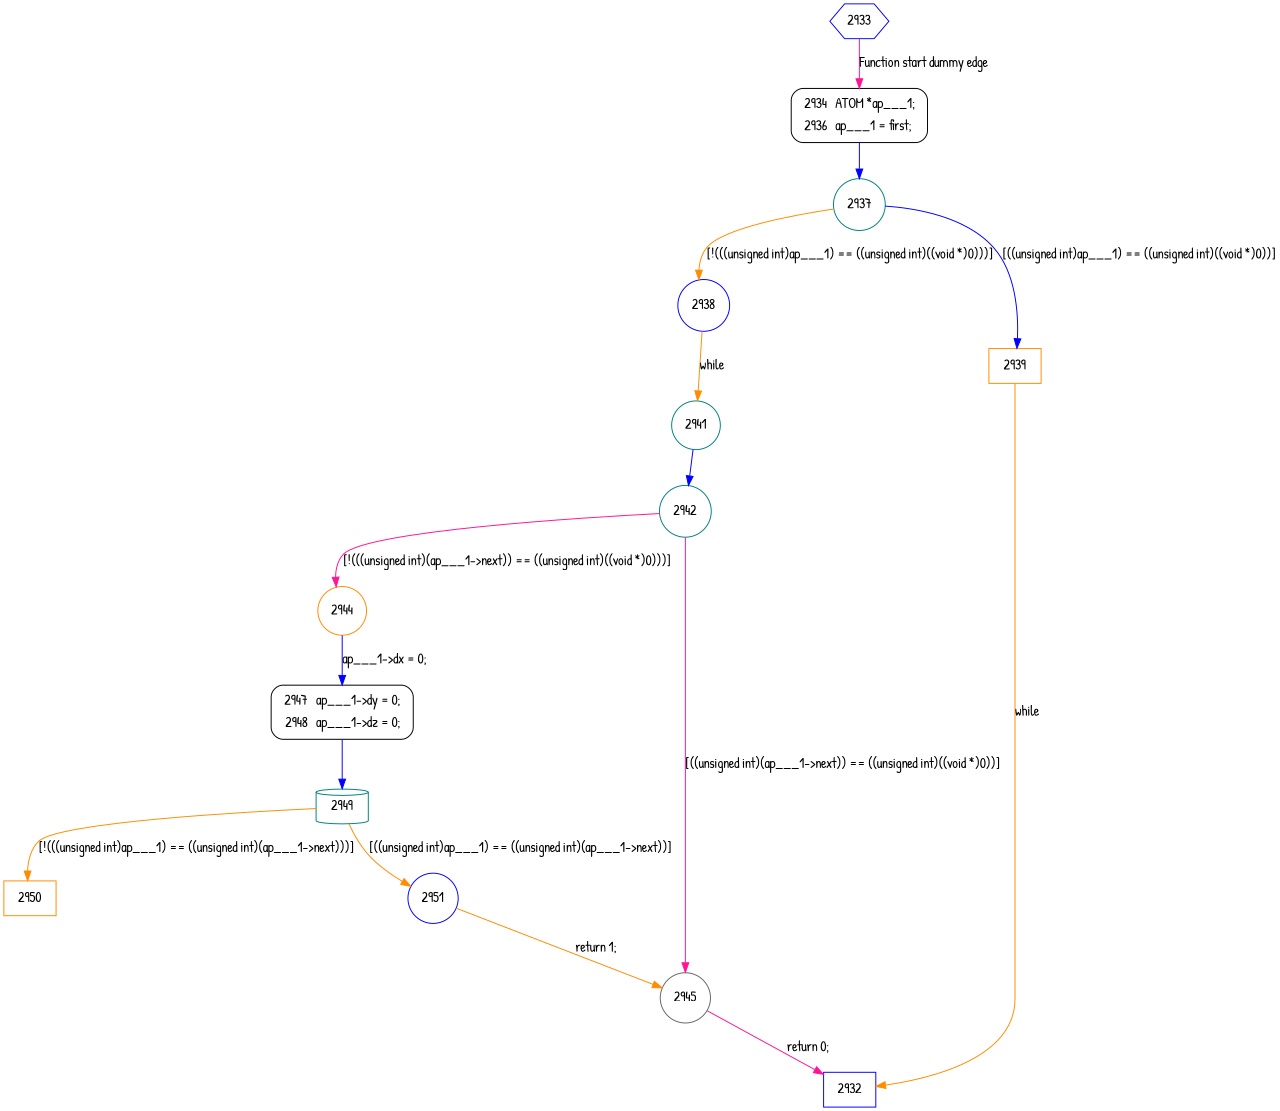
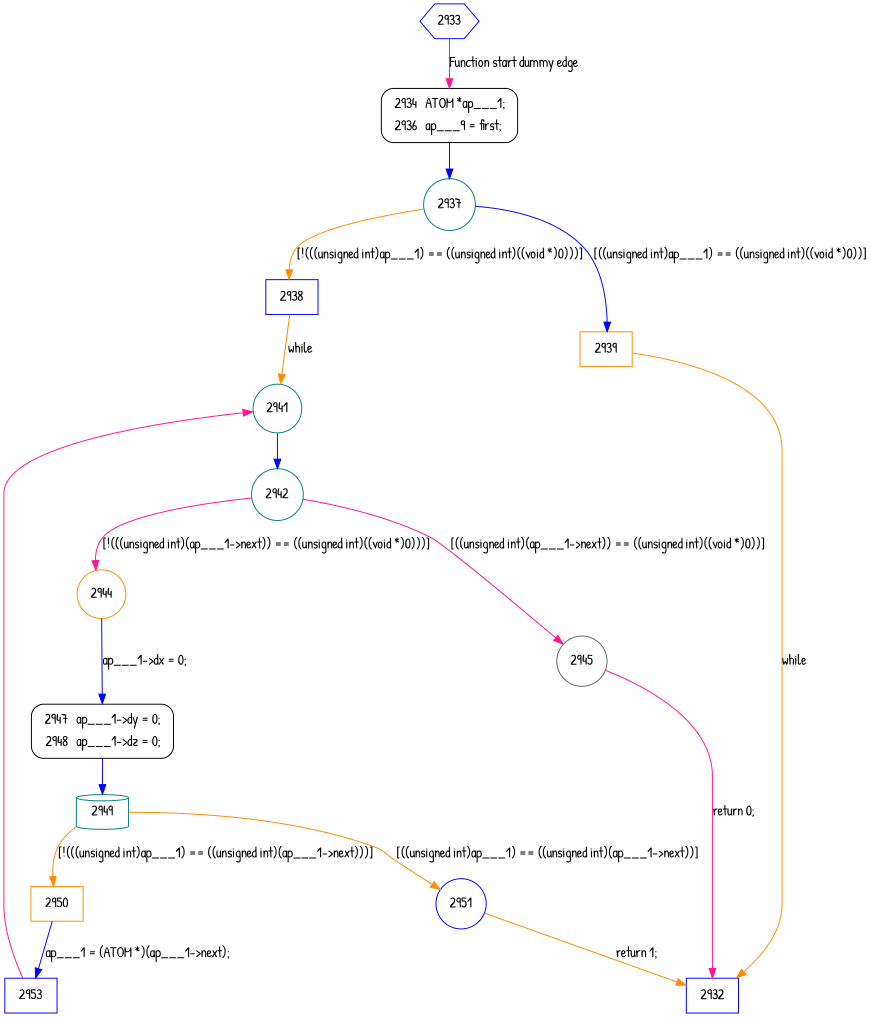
node "2934": text "ap___1 = first;" -> "ap___9 = first;"
node "2938": shape circle -> box
edge "2951" -> "2945": now "2951" -> "2932"
node "2953": added
